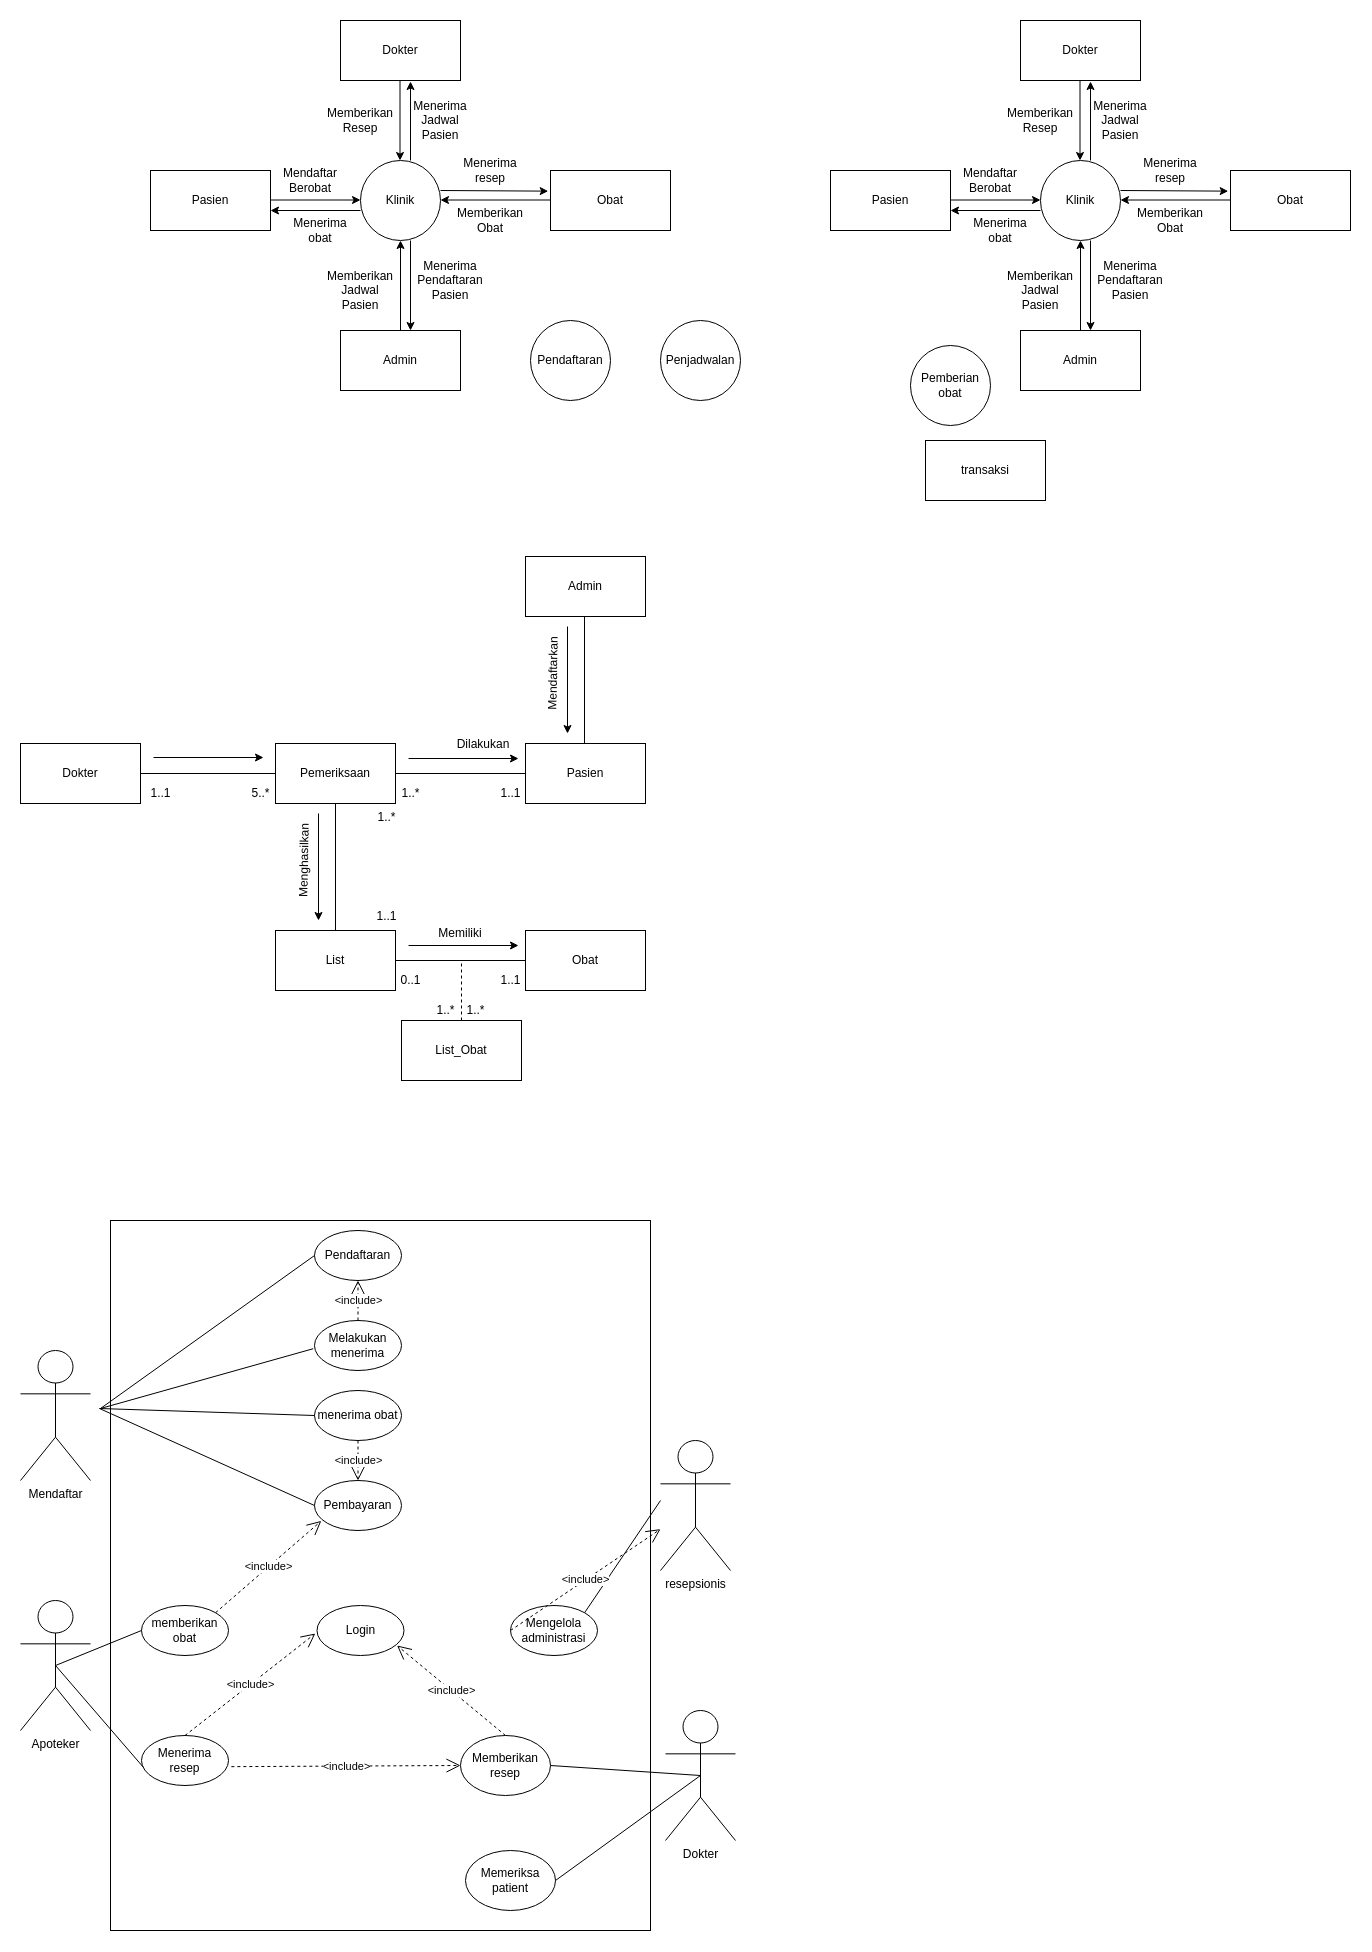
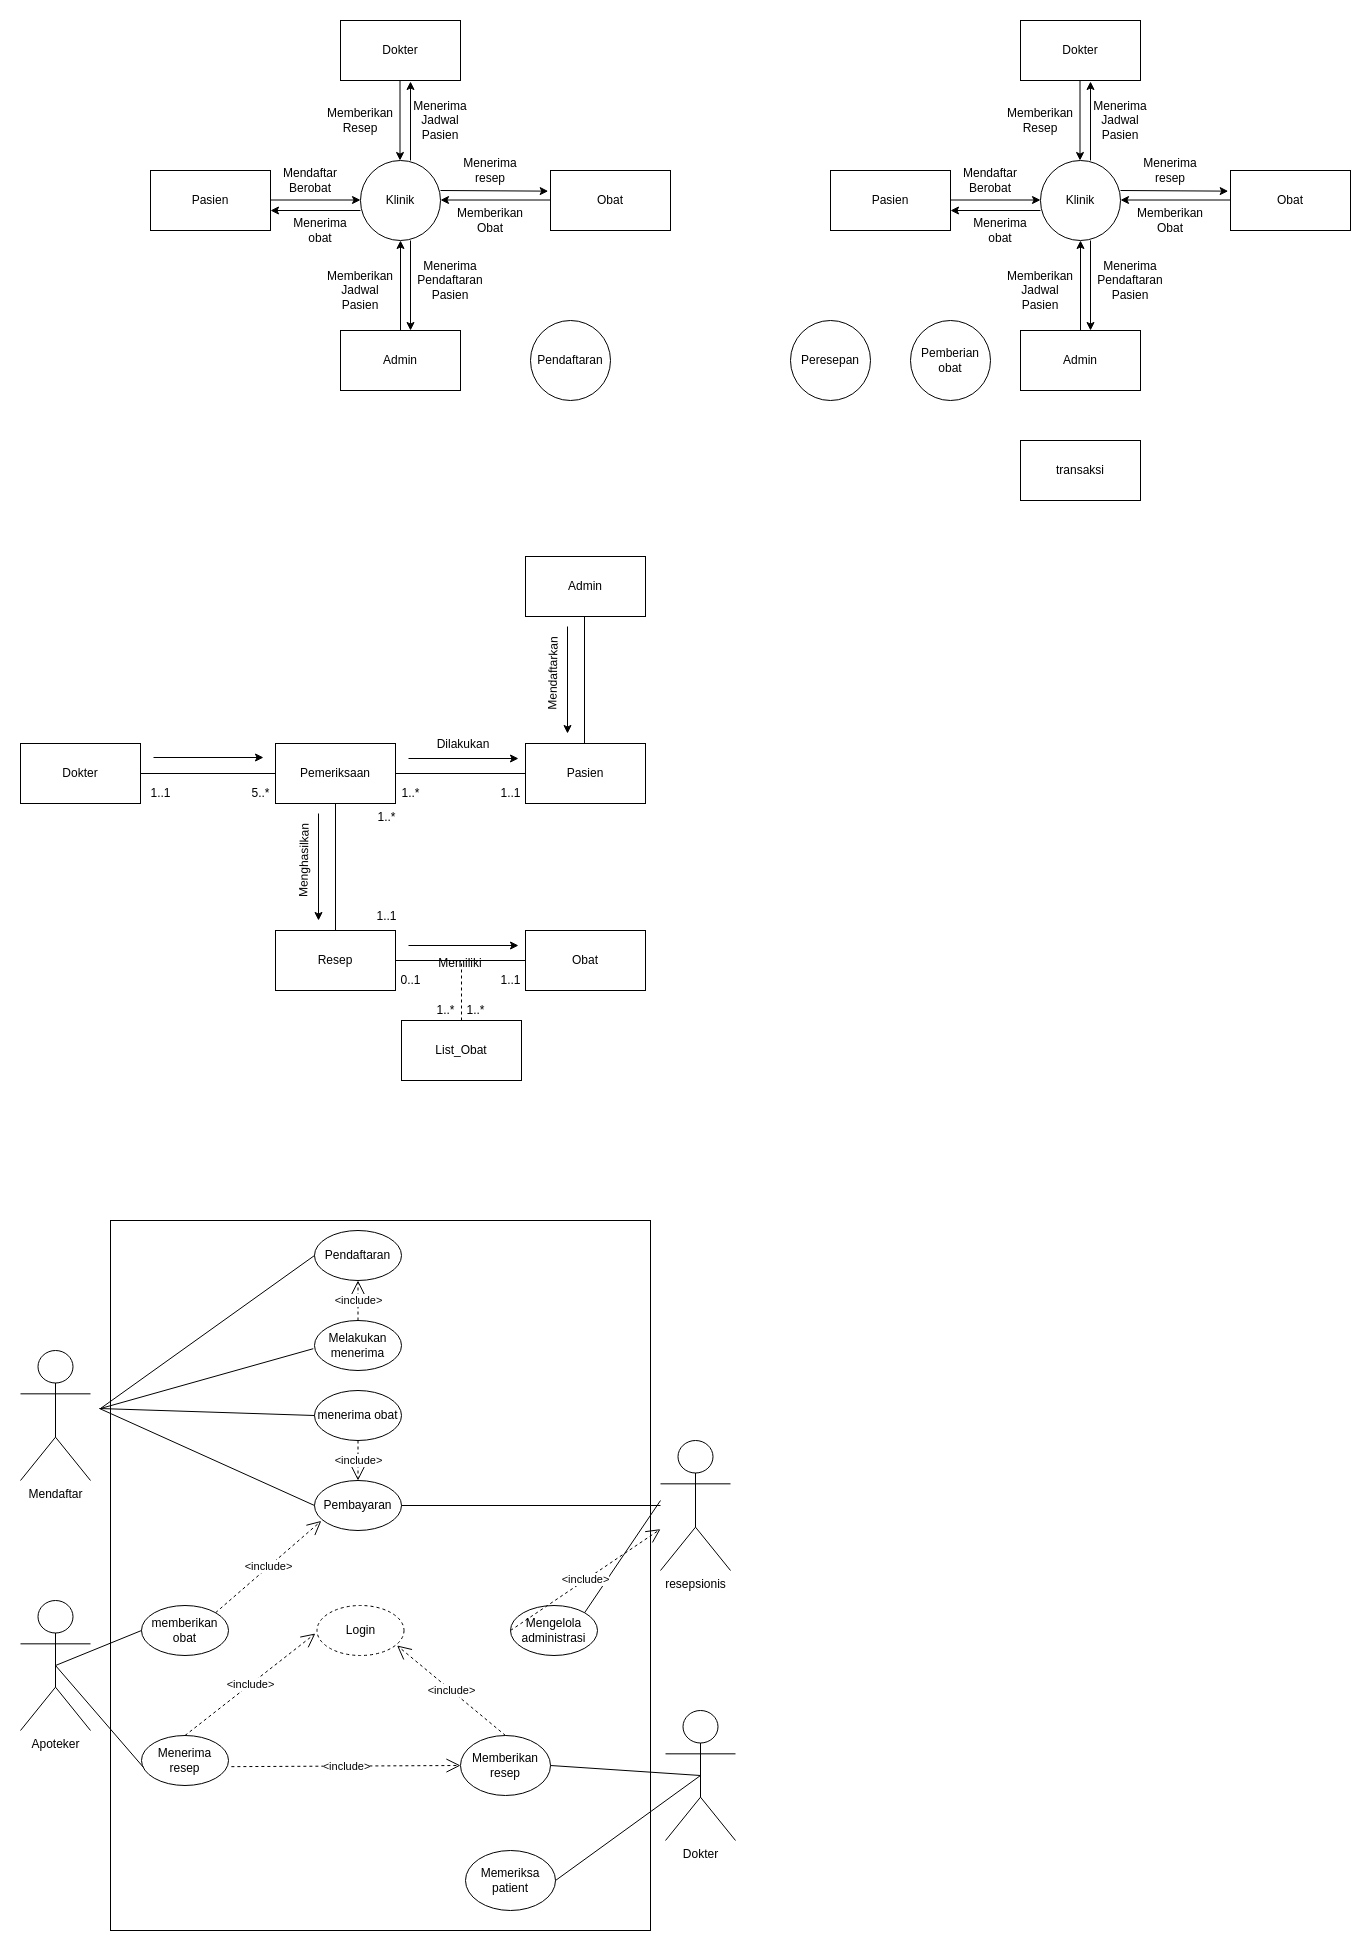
node "Penjadwalan": removed
node "Peresepan": added
node "Pemberian obat": moved (951, 386) -> (951, 361)
node "transaksi": moved (986, 471) -> (1081, 471)
node "Dilakukan": moved (484, 745) -> (464, 745)
node "Memiliki": moved (461, 934) -> (461, 964)
node "List": label "List" -> "Resep"
edge "Pembayaran" -- "resepsionis": added
node "Login": style solid -> dashed
